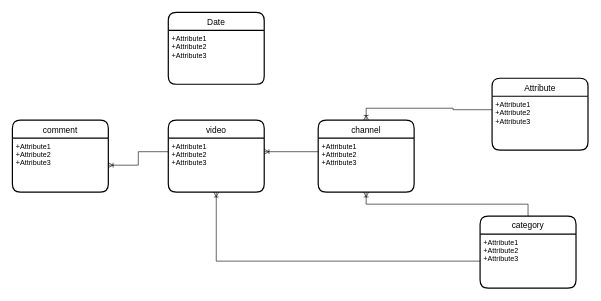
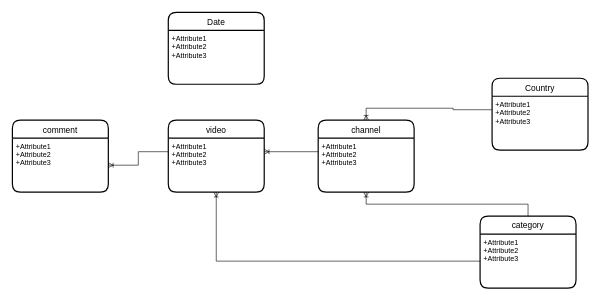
node "Attribute": label "Attribute" -> "Country"
